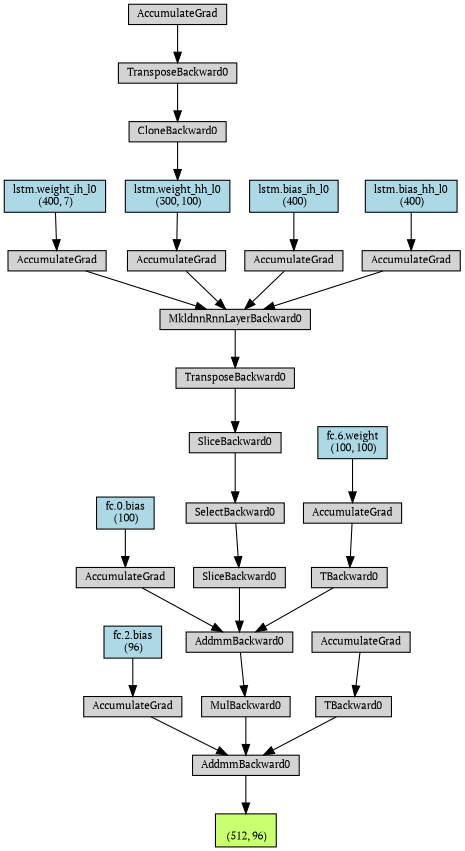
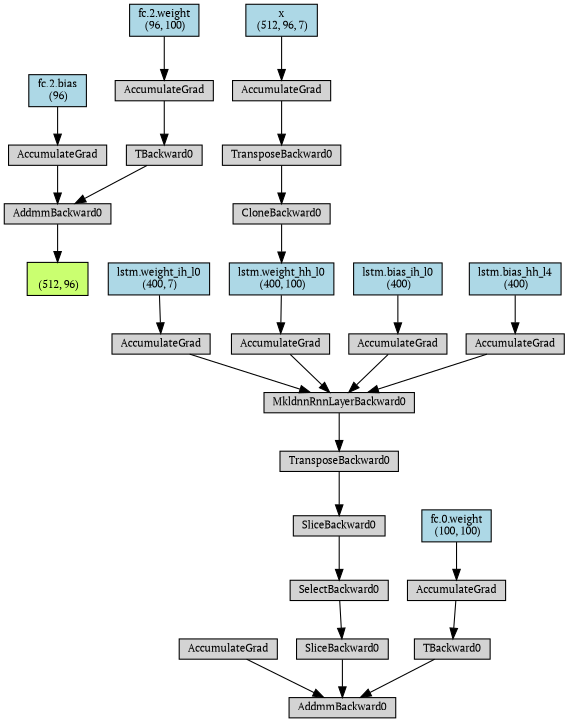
node "fc.2.weight (96, 100)": added
node "x (512, 96, 7)": added
node "lstm.weight_hh_l0 (300, 100)": label "lstm.weight_hh_l0 (300, 100)" -> "lstm.weight_hh_l0 (400, 100)"
node "lstm.bias_hh_l0 (400)": label "lstm.bias_hh_l0 (400)" -> "lstm.bias_hh_l4 (400)"
node "fc.6.weight (100, 100)": label "fc.6.weight (100, 100)" -> "fc.0.weight (100, 100)"
node "fc.0.bias (100)": removed
node "MulBackward0": removed
